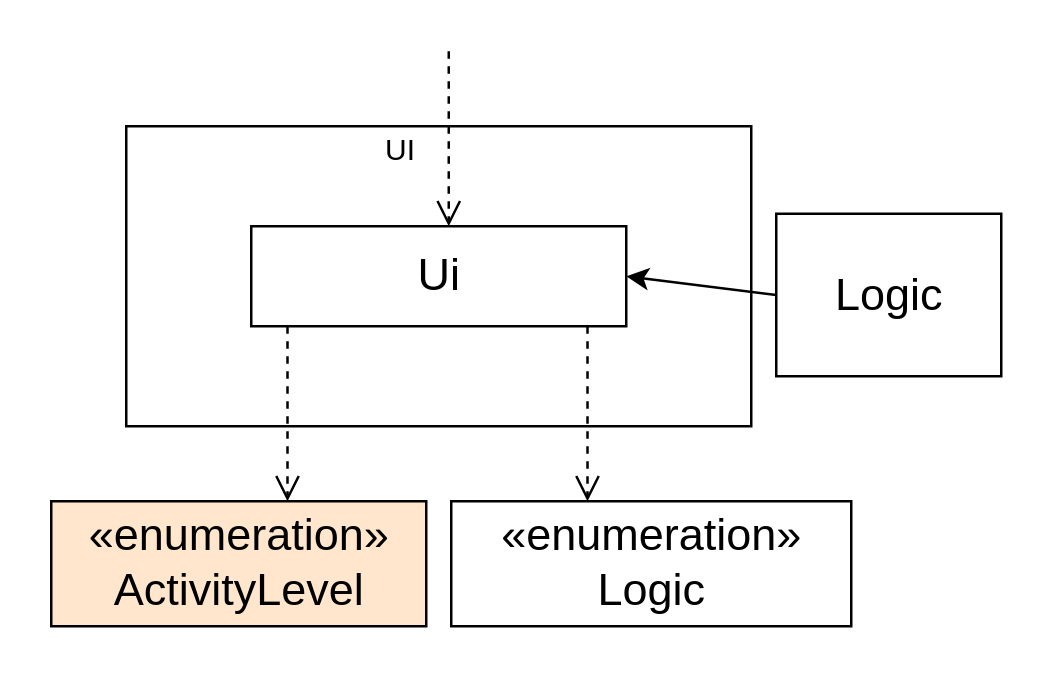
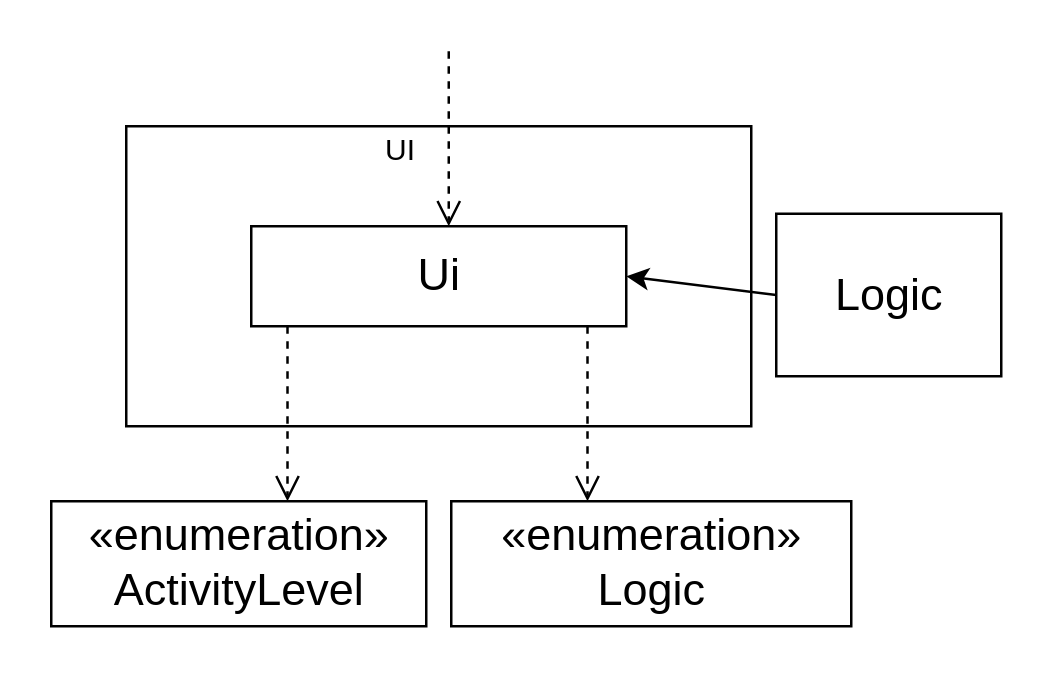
node "«enumeration» ActivityLevel": fillcolor #ffe6cc -> #ffffff
